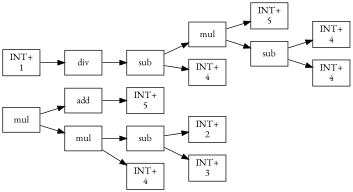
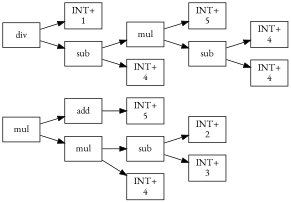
edge "INT+ 1" -> "div": reversed
